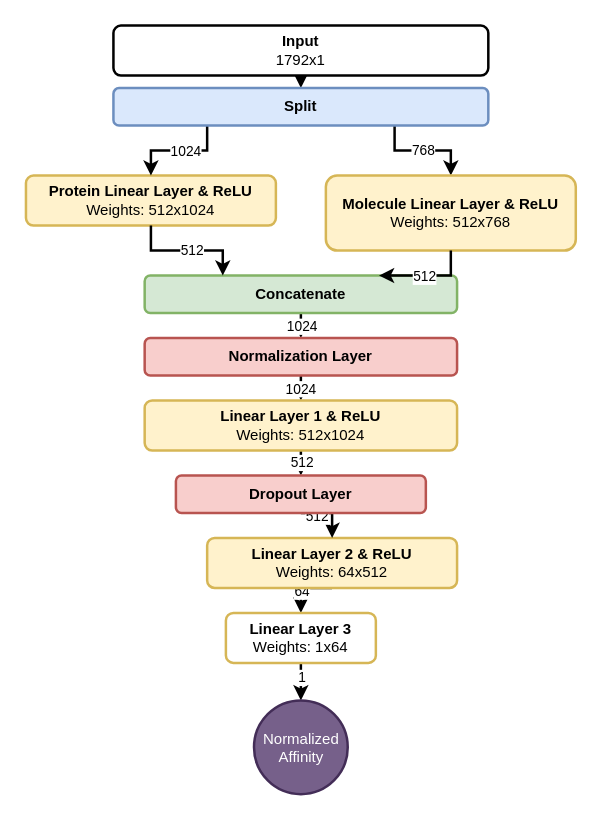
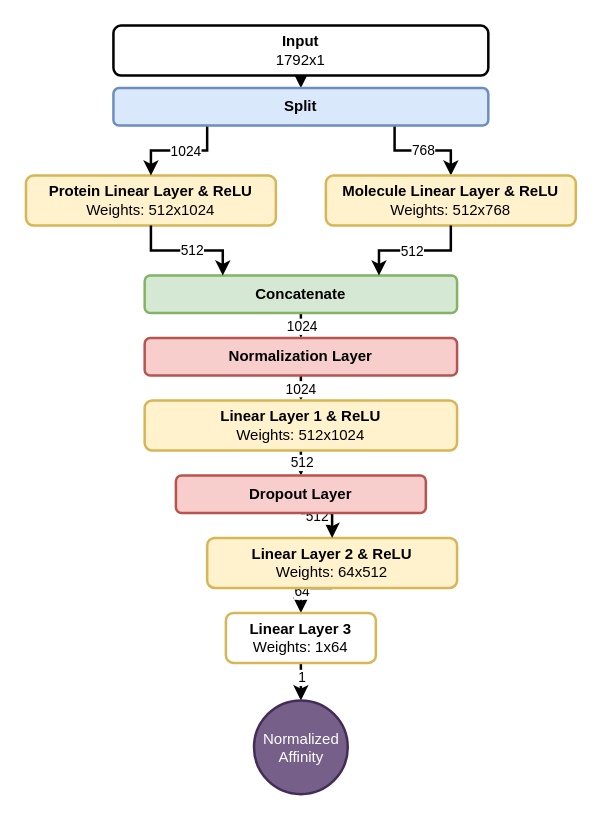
node "Molecule Linear Layer & ReLU Weights: 512x768": size 250x75 -> 250x50
